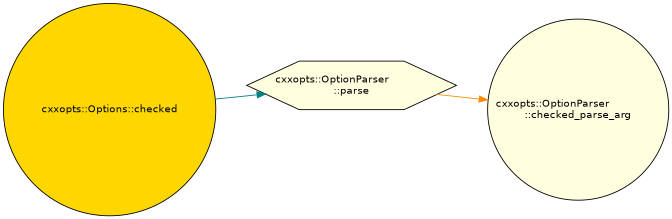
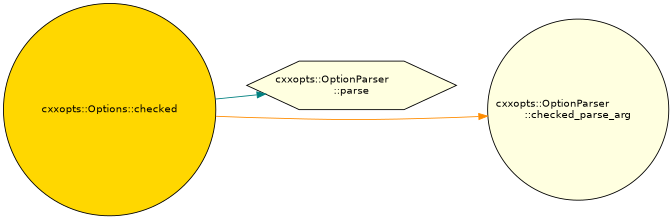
edge "cxxopts::OptionParser ::parse" -> "cxxopts::OptionParser ::checked_parse_arg": now "cxxopts::Options::checked" -> "cxxopts::OptionParser ::checked_parse_arg"
